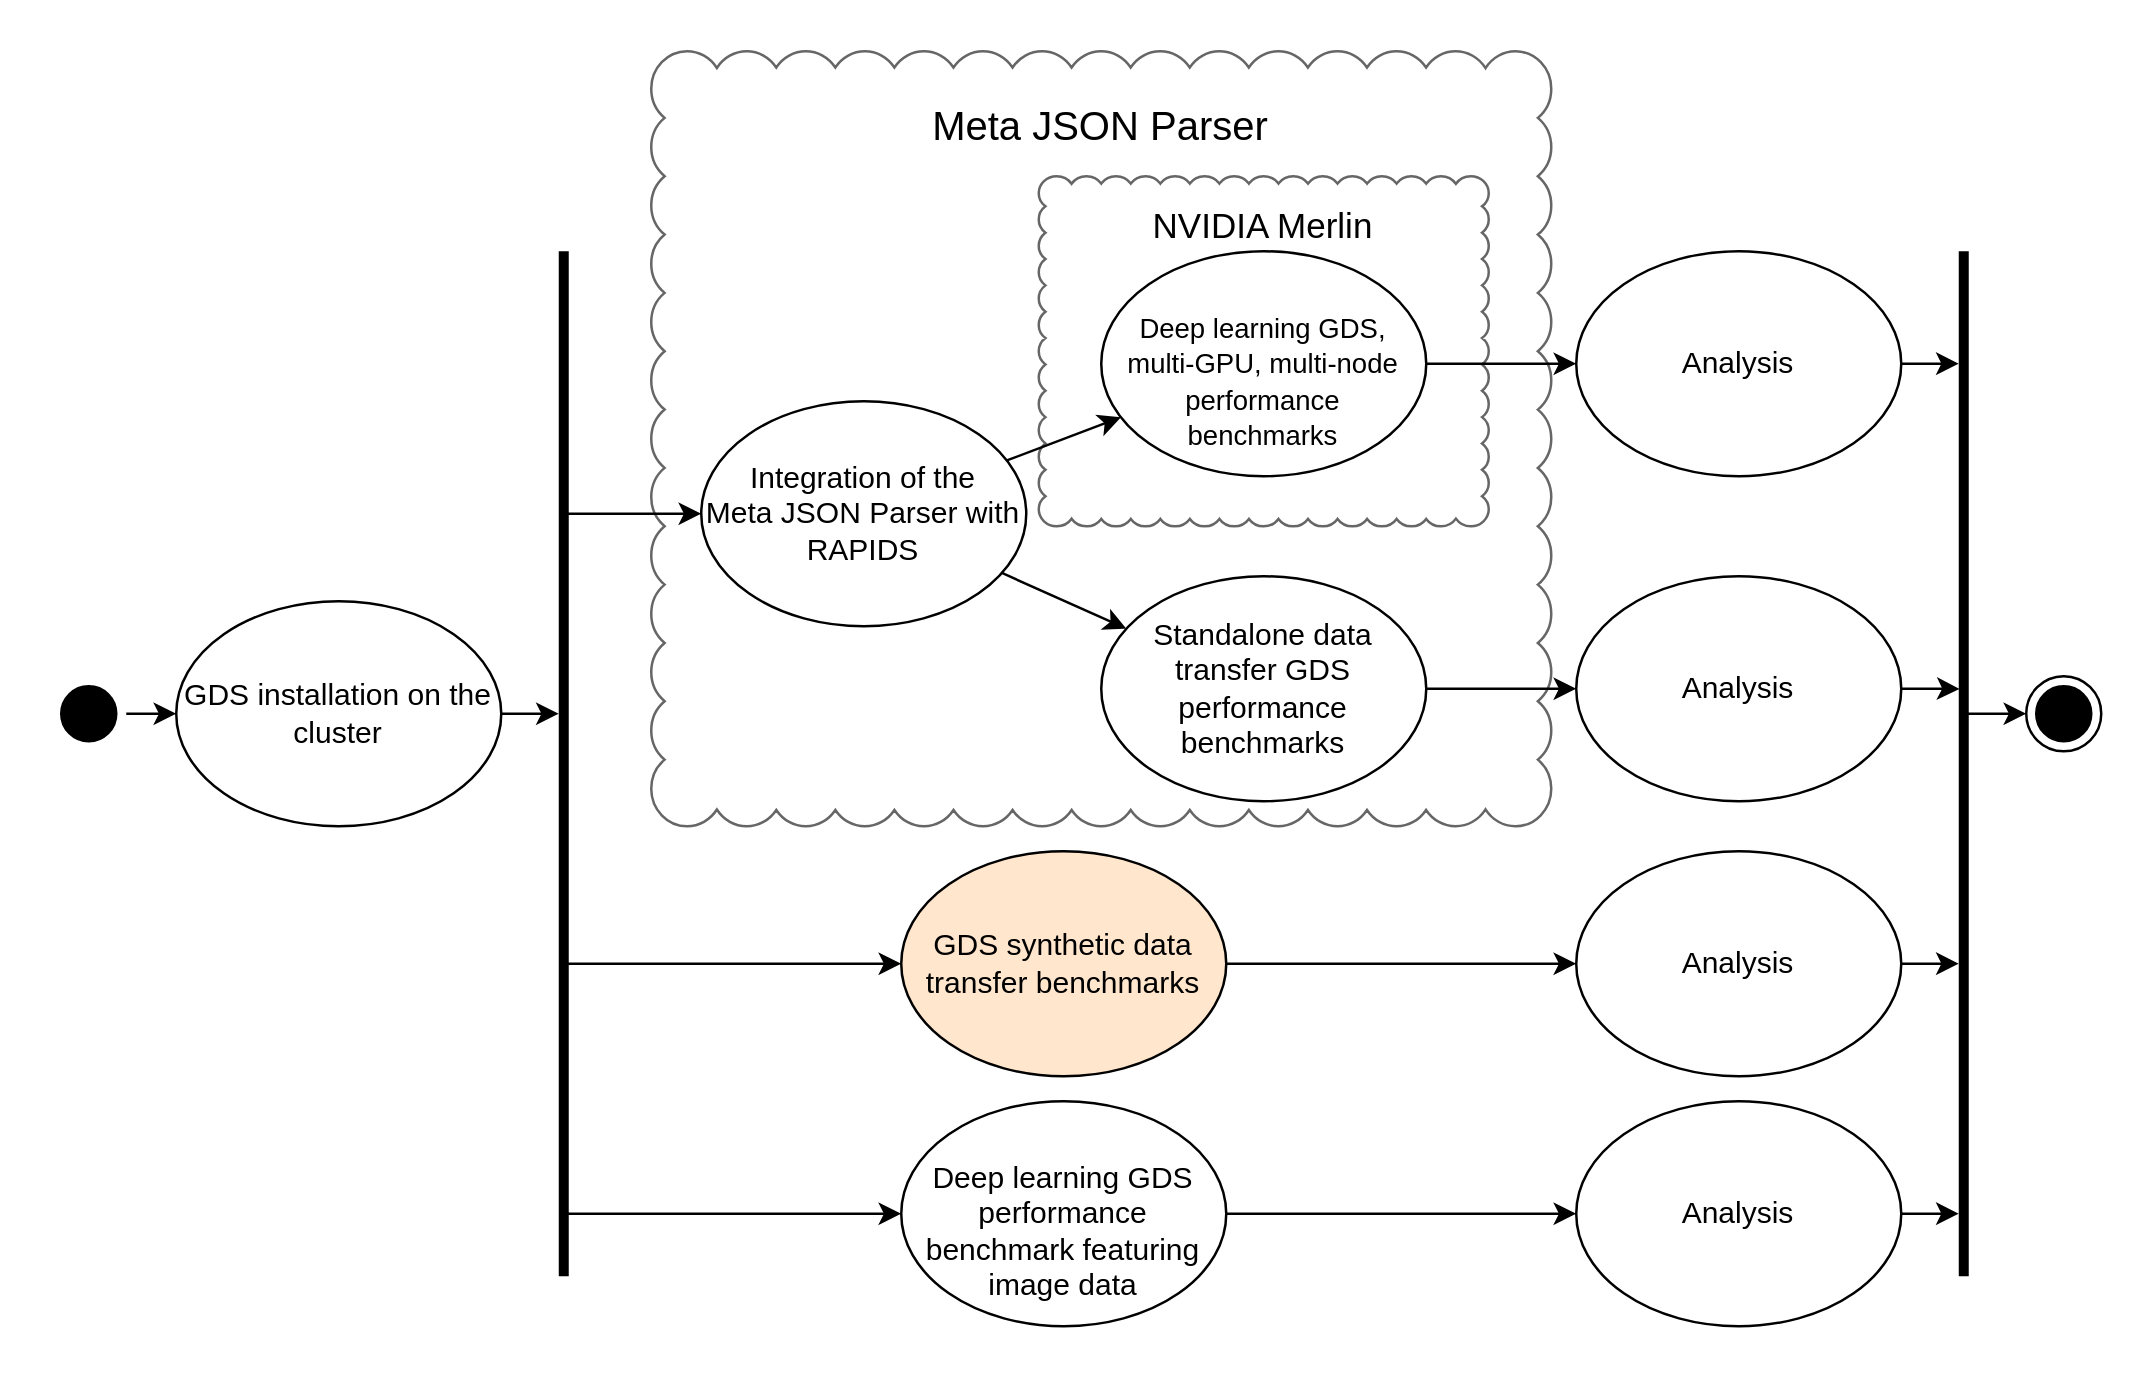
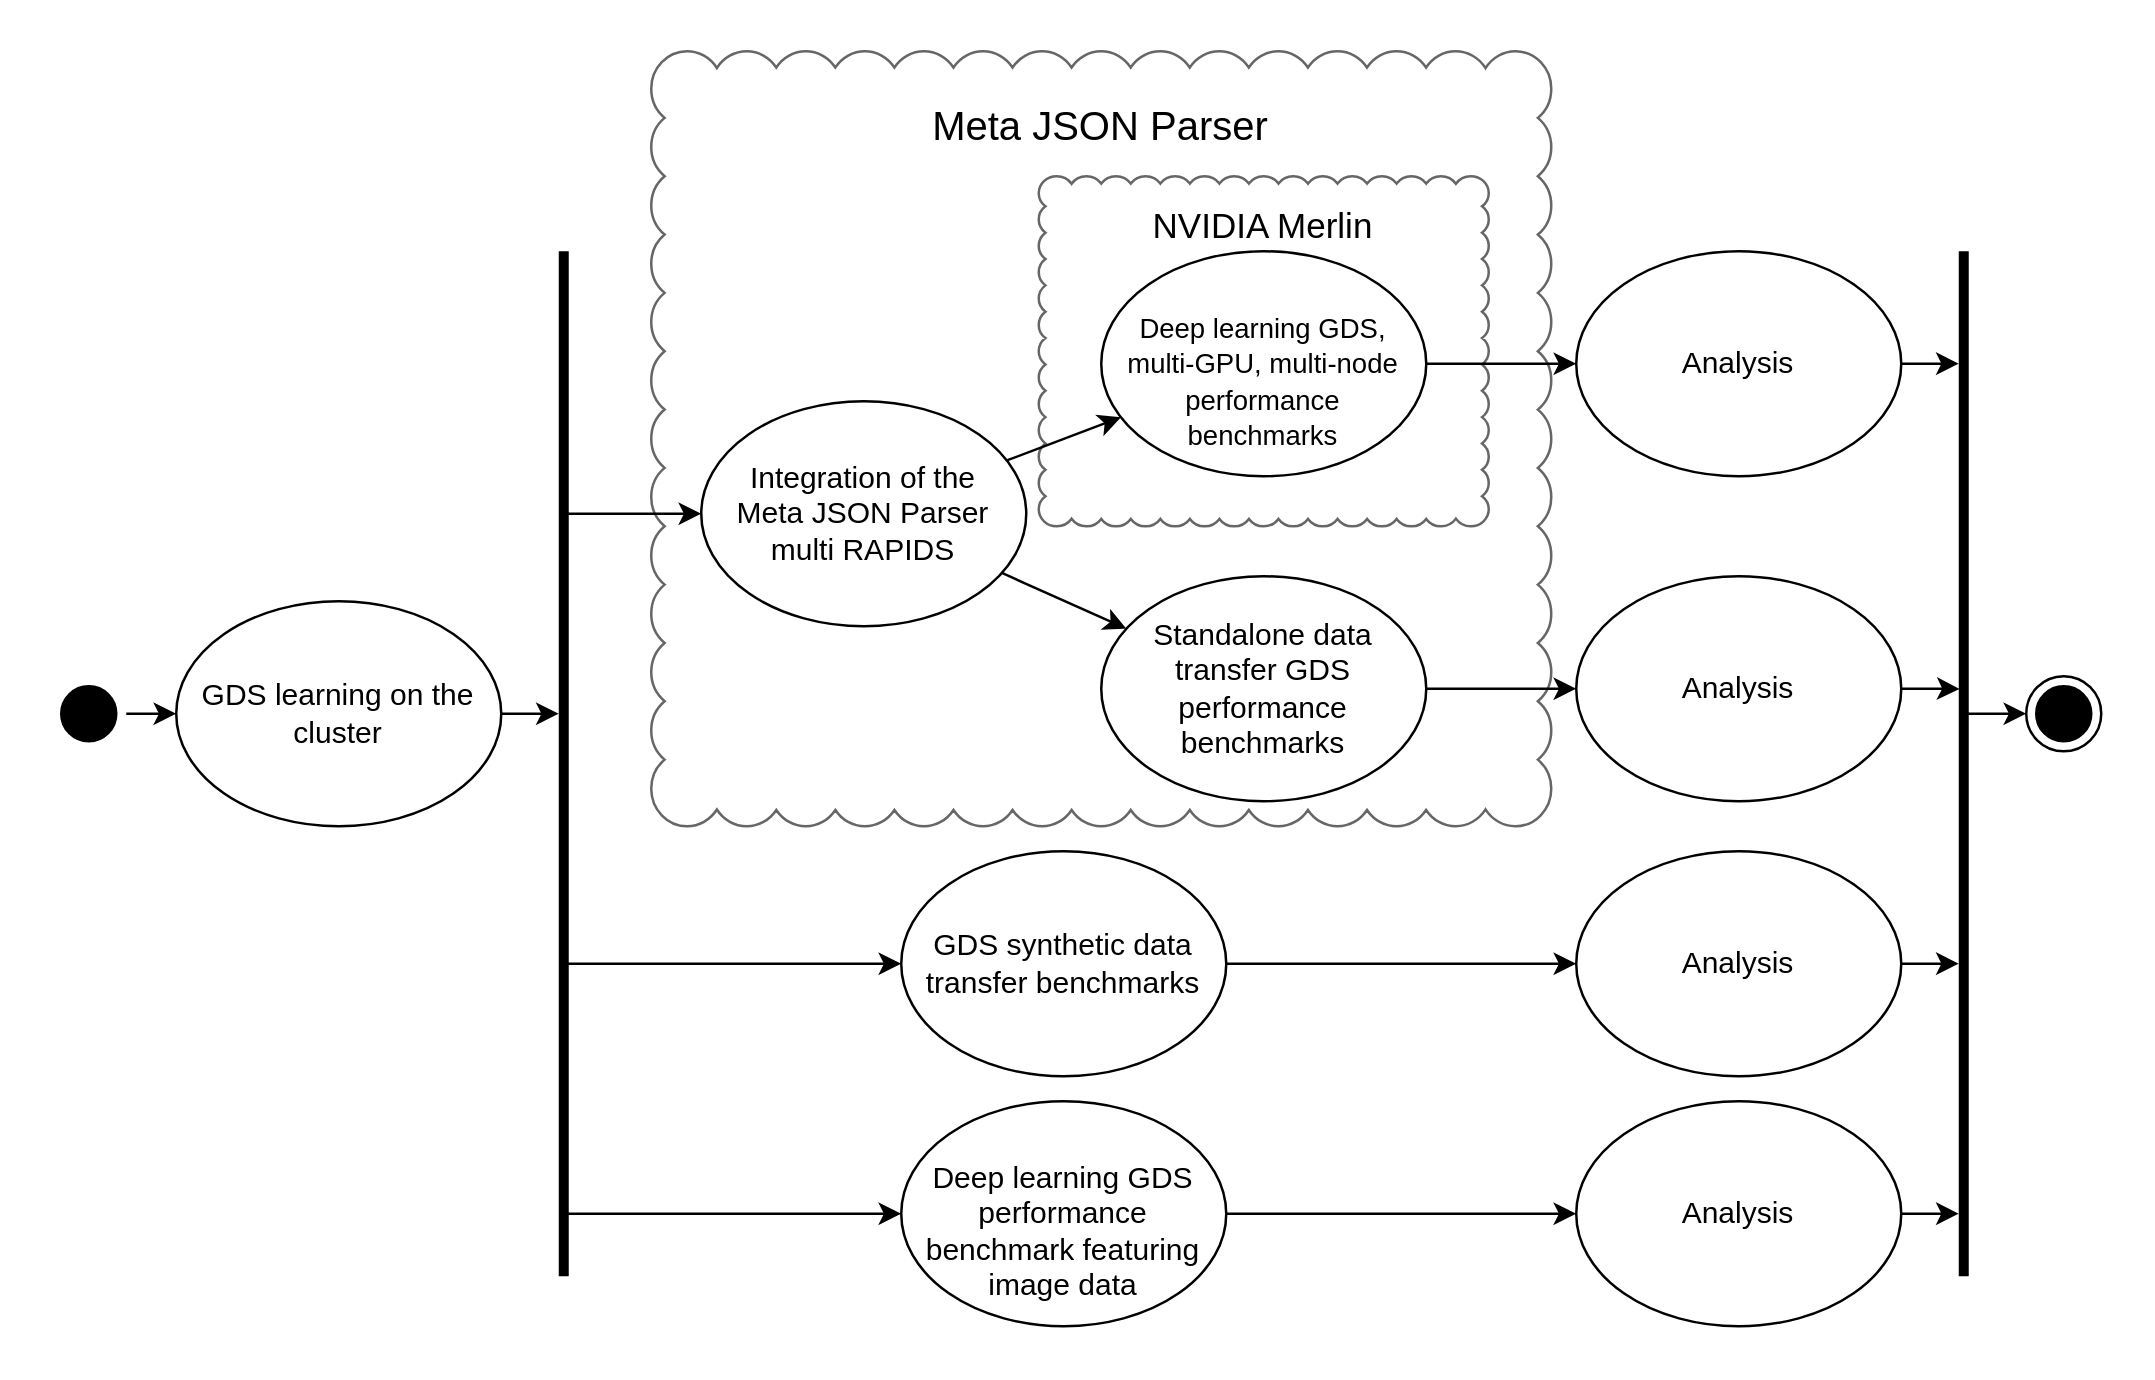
node "Integration of the Meta JSON Parser with RAPIDS": label "Integration of the Meta JSON Parser with RAPIDS" -> "Integration of the Meta JSON Parser multi RAPIDS"
node "GDS installation on the cluster": label "GDS installation on the cluster" -> "GDS learning on the cluster"
node "GDS synthetic data transfer benchmarks": fillcolor #ffe6cc -> #ffffff
